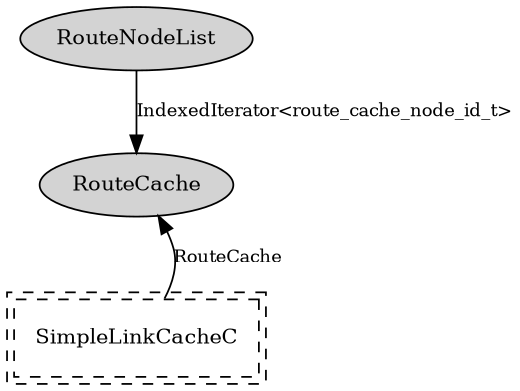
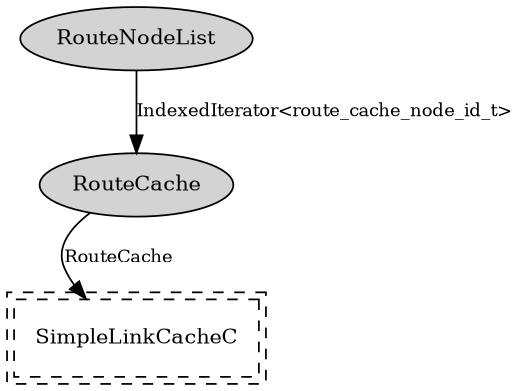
edge "SimpleLinkCacheC" -> "RouteCache": reversed
